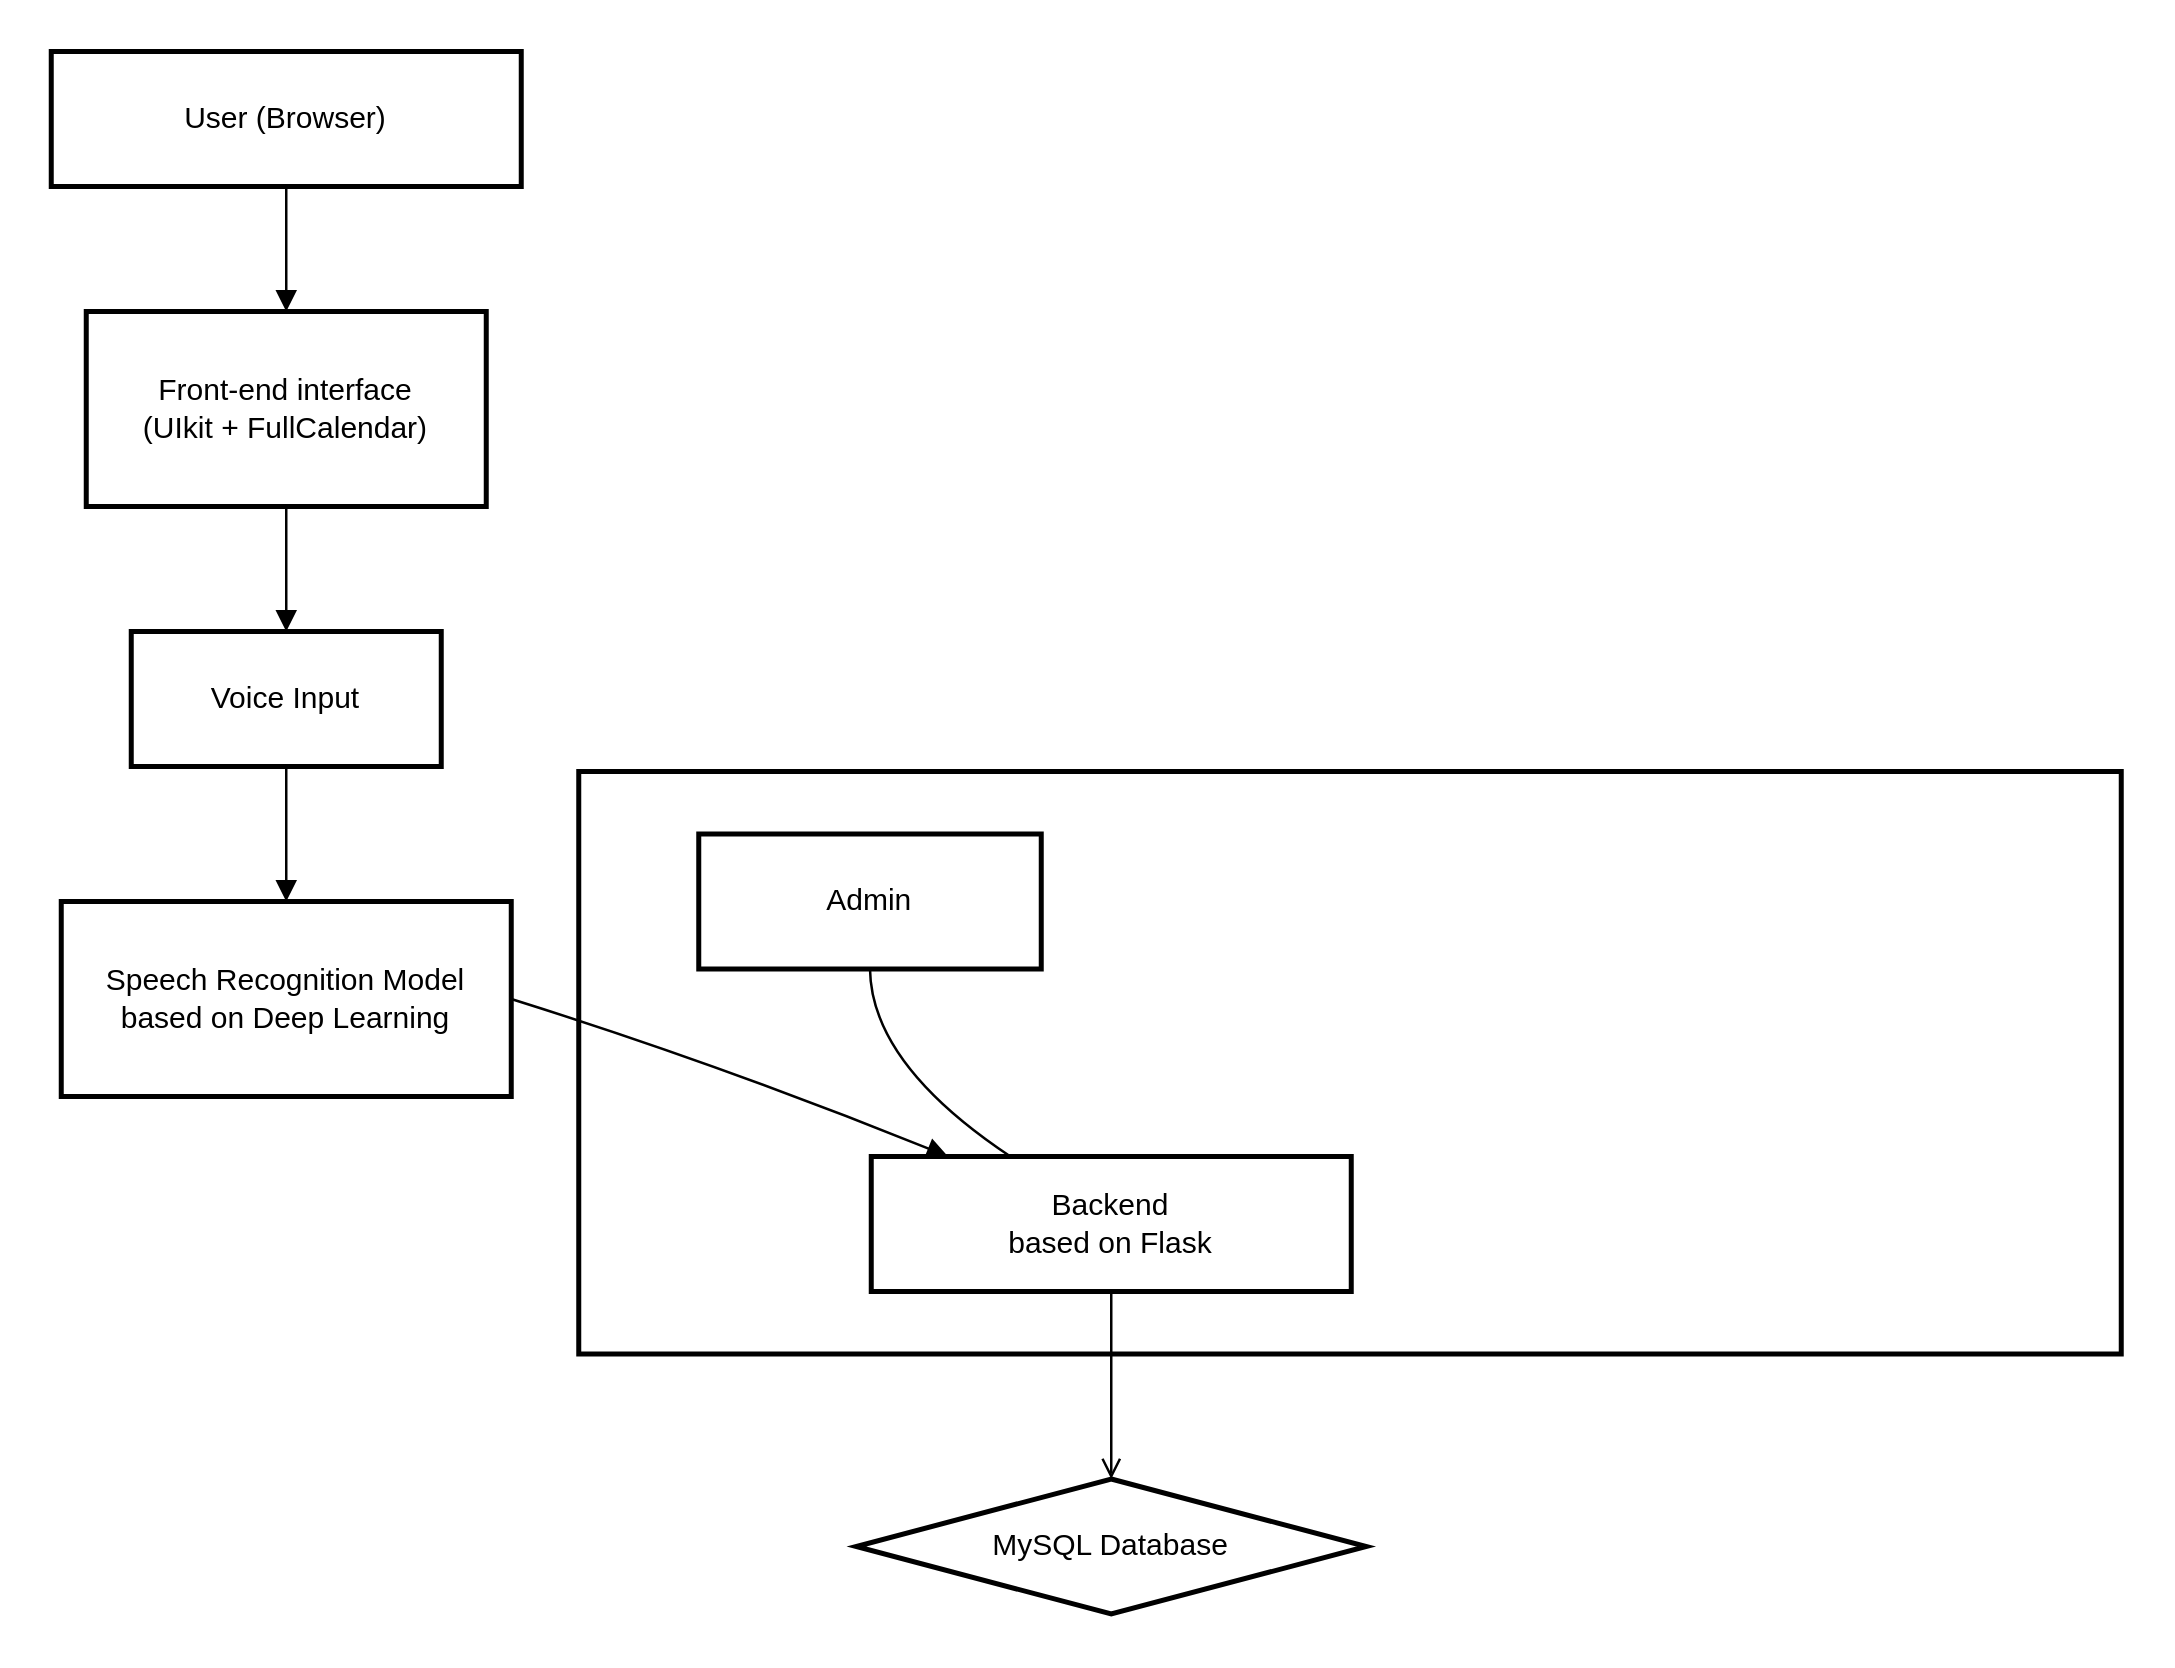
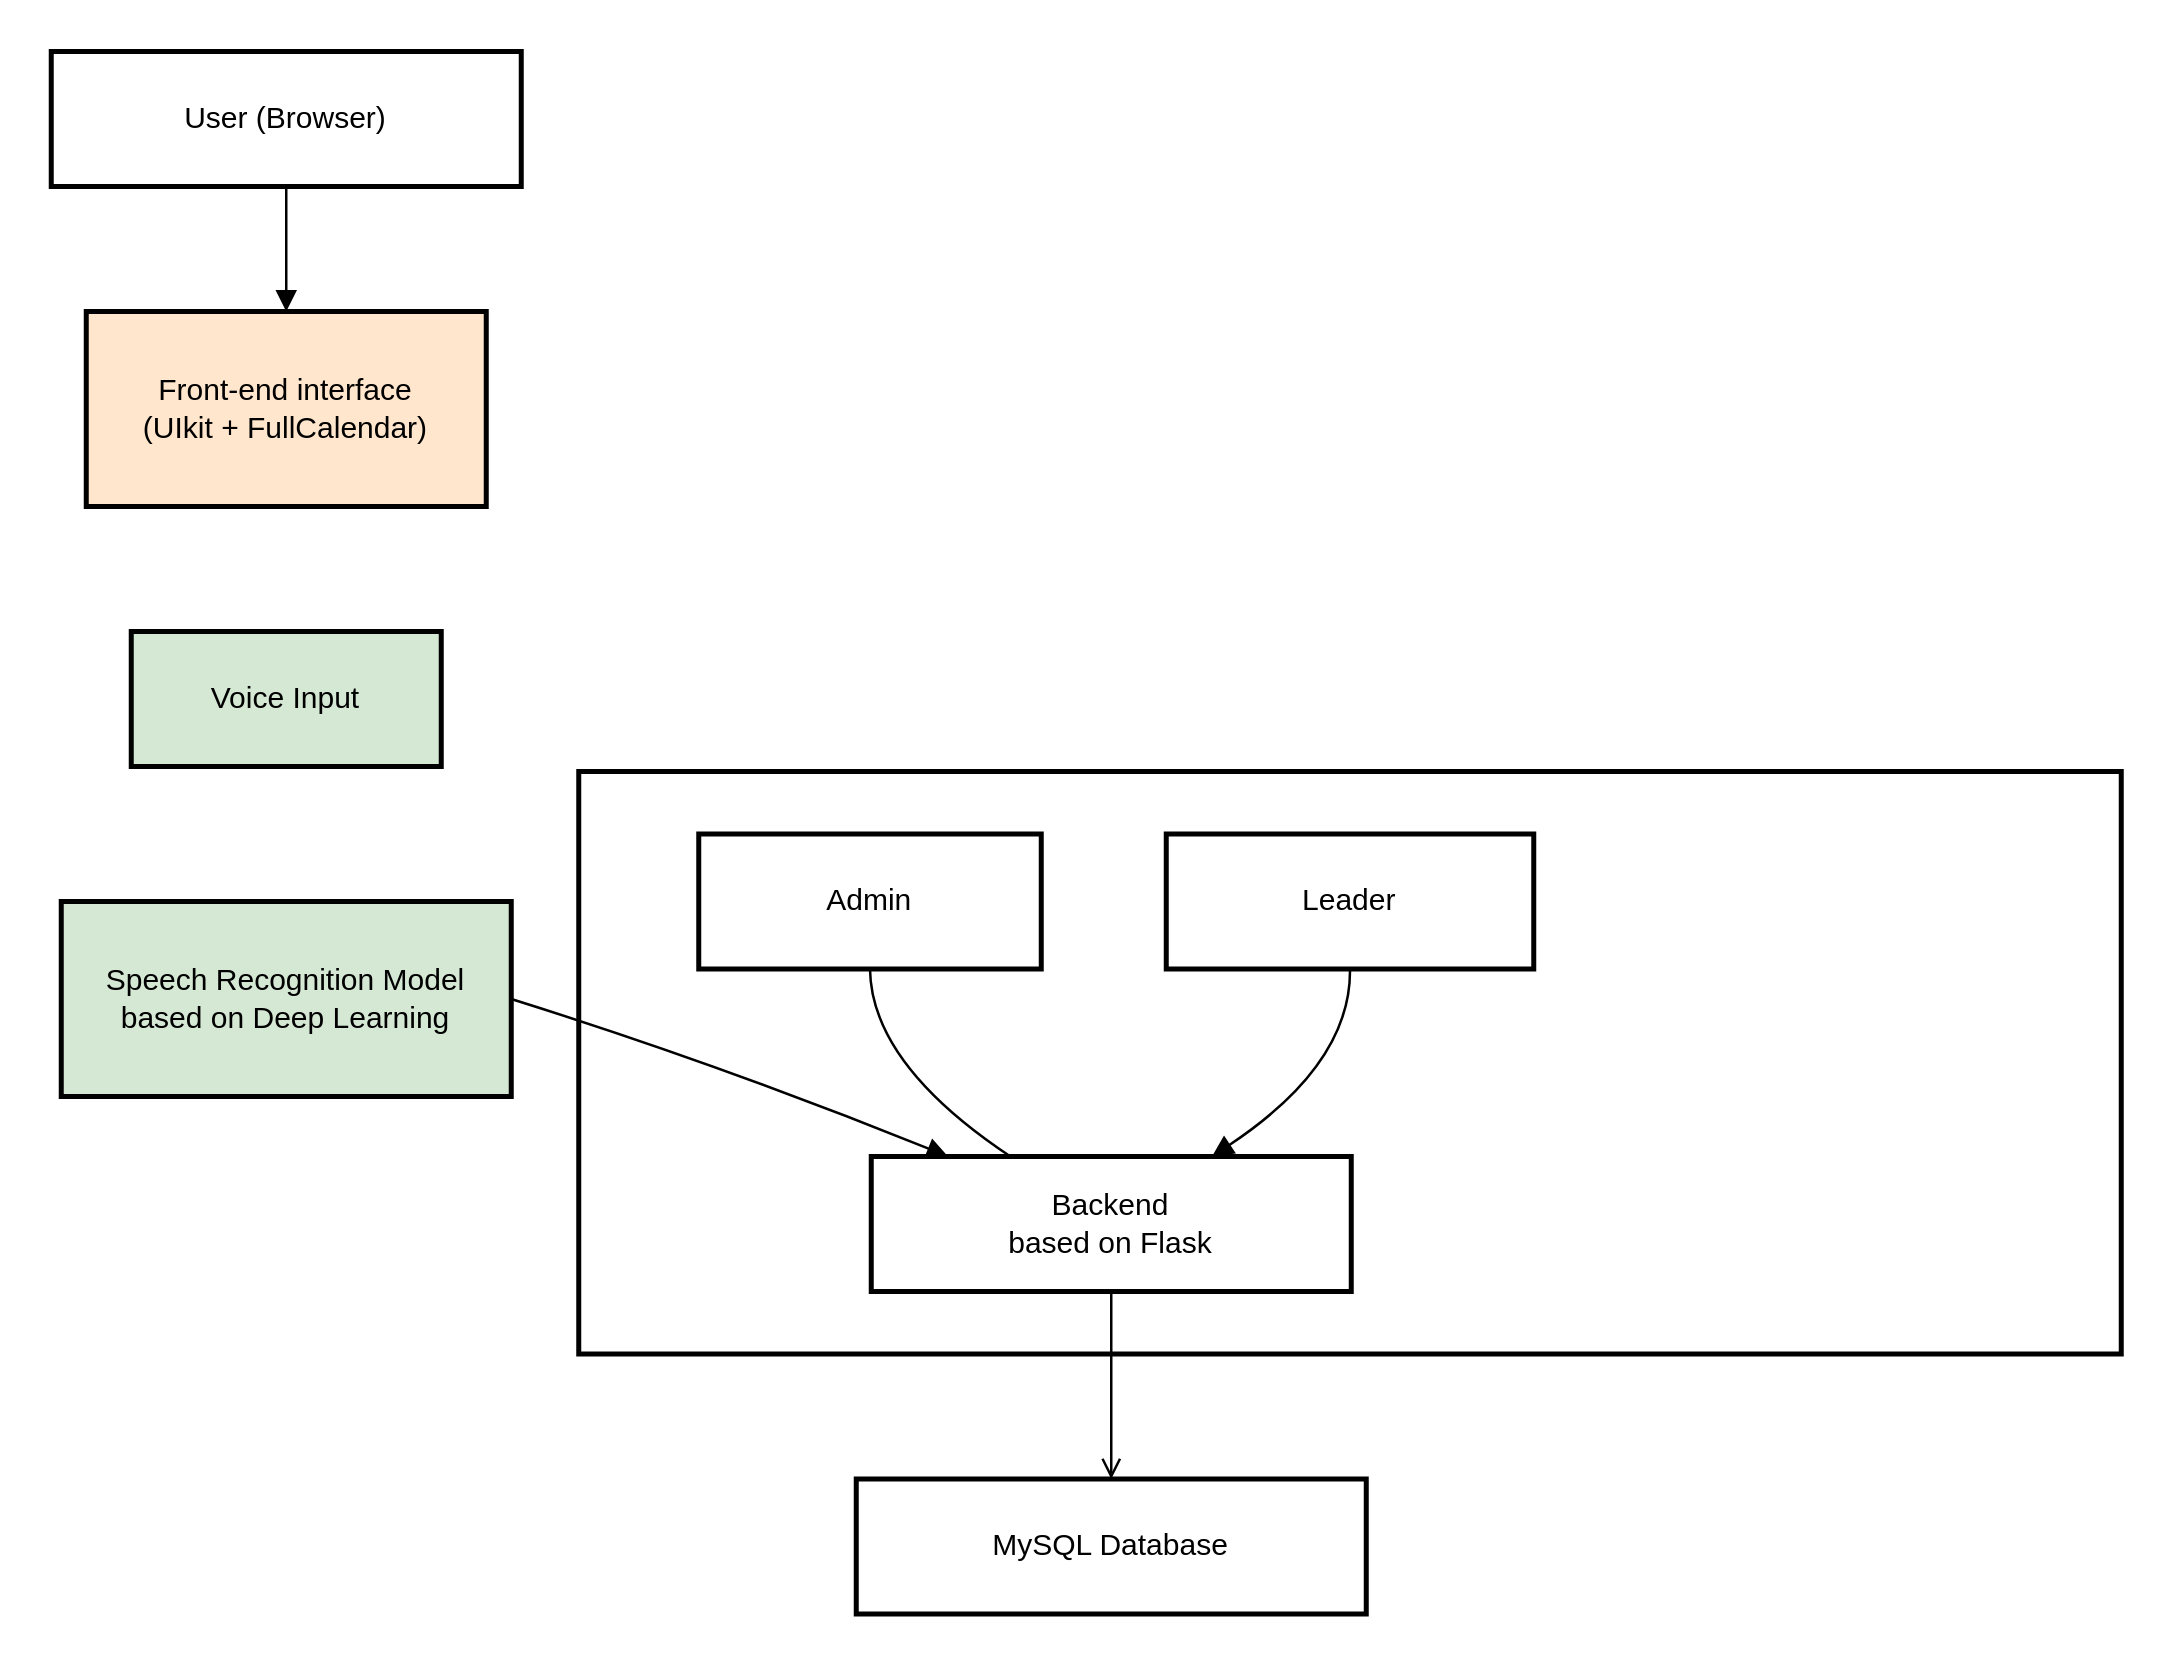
node "Front-end interface (UIkit + FullCalendar)": fillcolor #ffffff -> #ffe6cc
edge "Front-end interface (UIkit + FullCalendar)" -> "Voice Input": removed
node "Voice Input": fillcolor #ffffff -> #d5e8d4
edge "Voice Input" -> "Speech Recognition Model based on Deep Learning": removed
node "Leader": added
node "Speech Recognition Model based on Deep Learning": fillcolor #ffffff -> #d5e8d4
edge "Leader" -> "Backend based on Flask": added
node "MySQL Database": shape diamond -> rectangle
